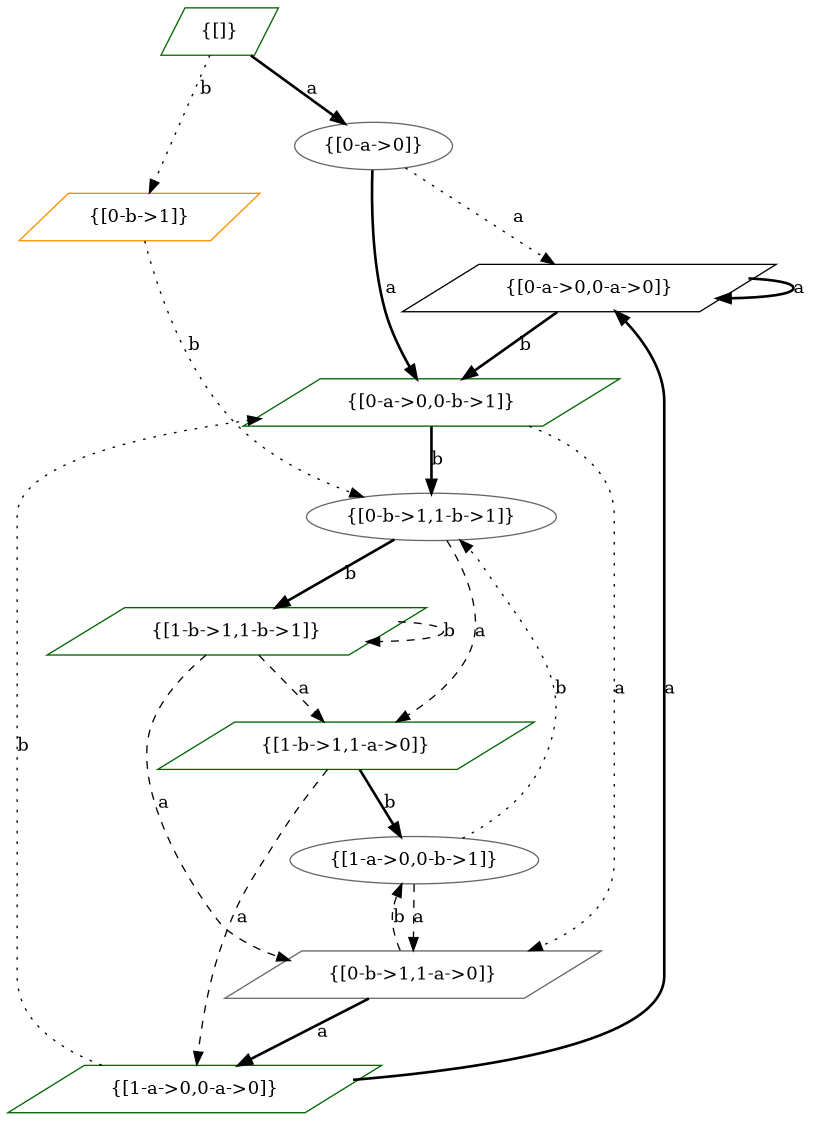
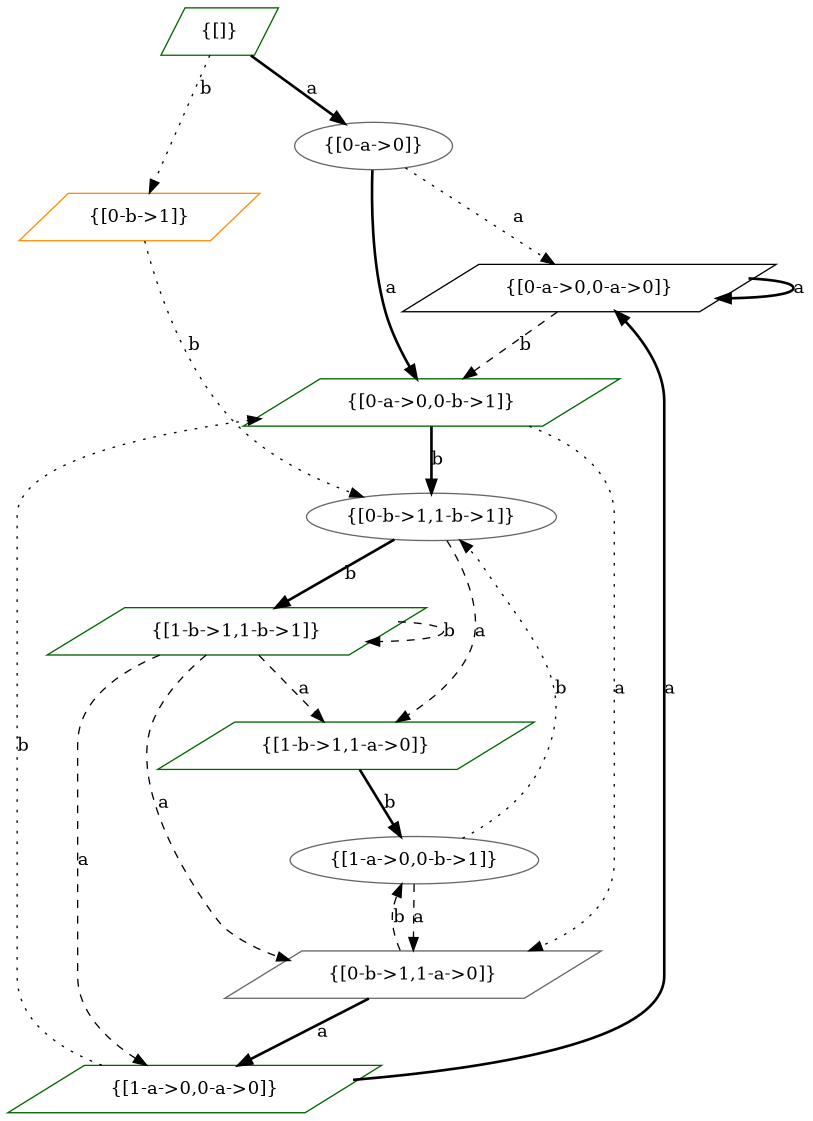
edge "{[0-a->0,0-a->0]}" -> "{[0-a->0,0-b->1]}": style bold -> dashed
edge "{[1-b->1,1-a->0]}" -> "{[1-a->0,0-a->0]}": now "{[1-b->1,1-b->1]}" -> "{[1-a->0,0-a->0]}"
